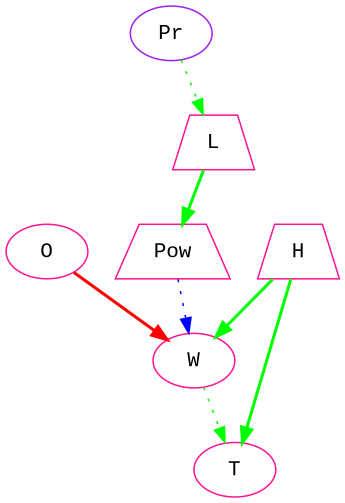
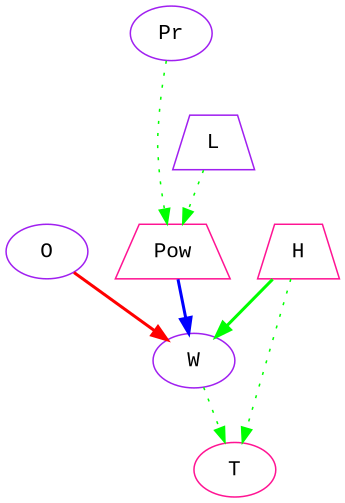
edge "Pr" -> "L": now "Pr" -> "Pow"
node "L": color deeppink -> purple
edge "L" -> "Pow": style bold -> dotted
node "O": color deeppink -> purple
edge "Pow" -> "W": style dotted -> bold
edge "H" -> "T": style bold -> dotted
node "W": color deeppink -> purple
